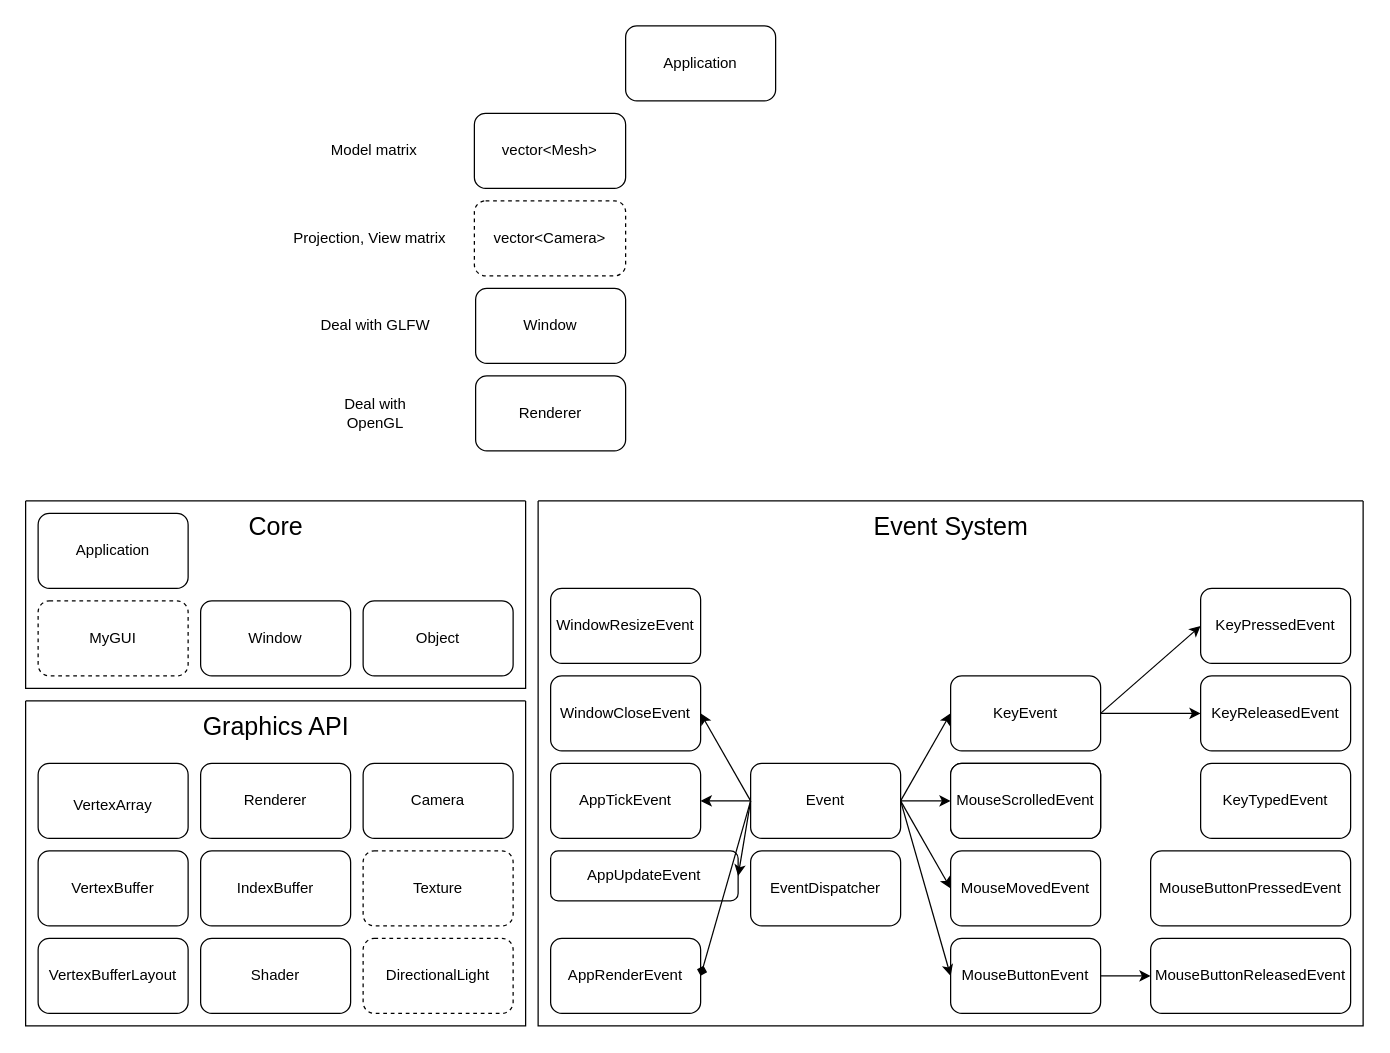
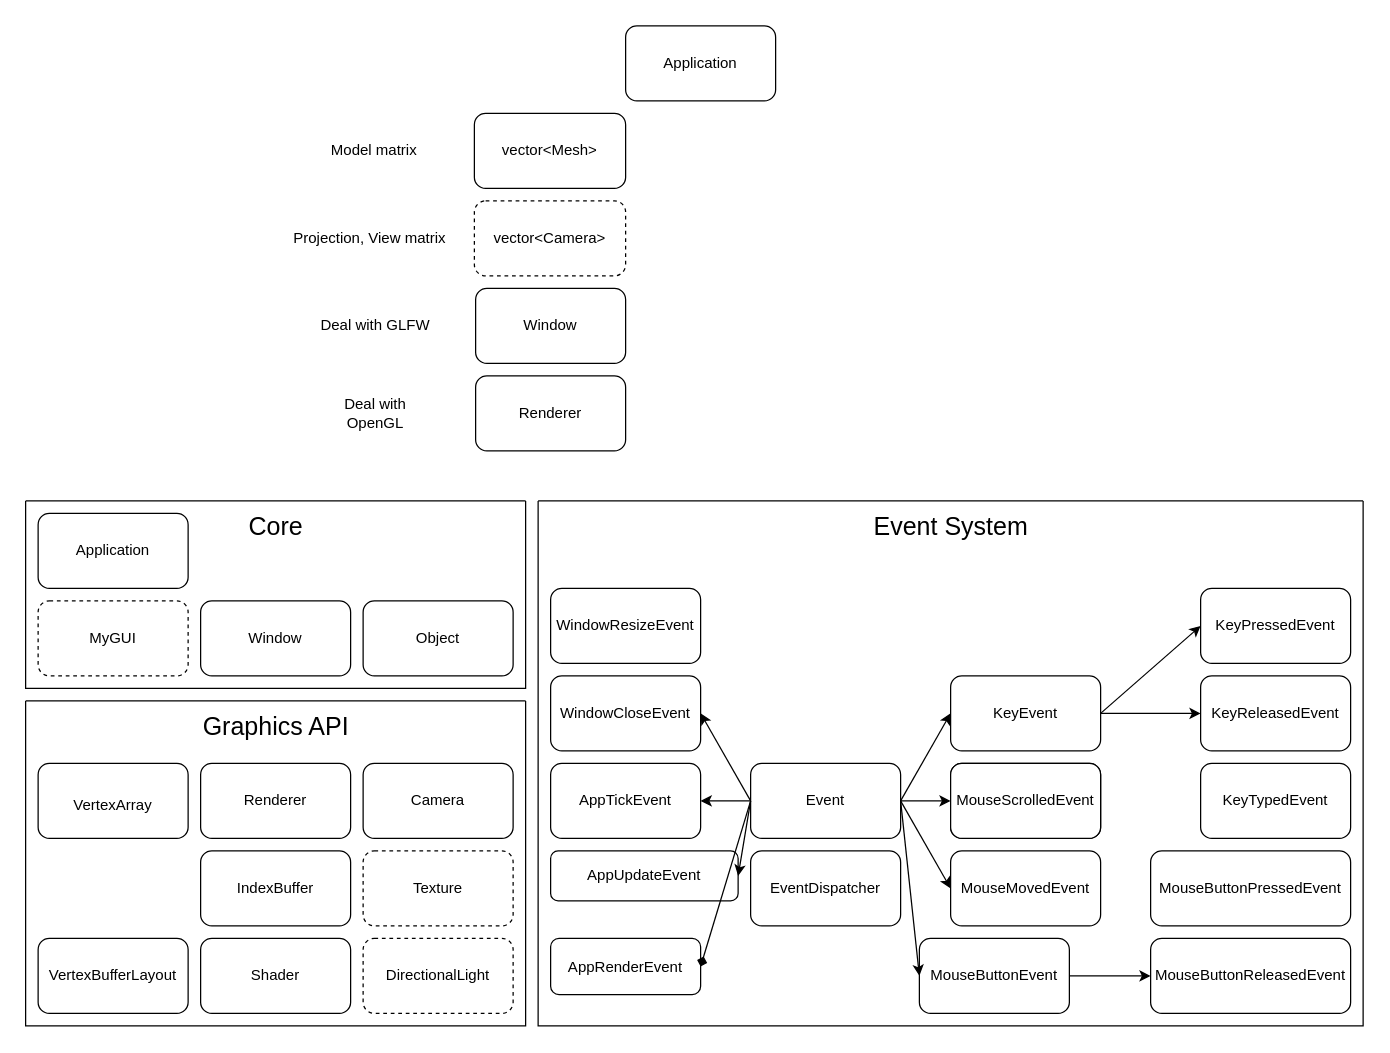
node "VertexBuffer": removed
node "AppRenderEvent": size 150x75 -> 150x56
node "MouseButtonEvent": moved (1026, 976) -> (994, 976)
